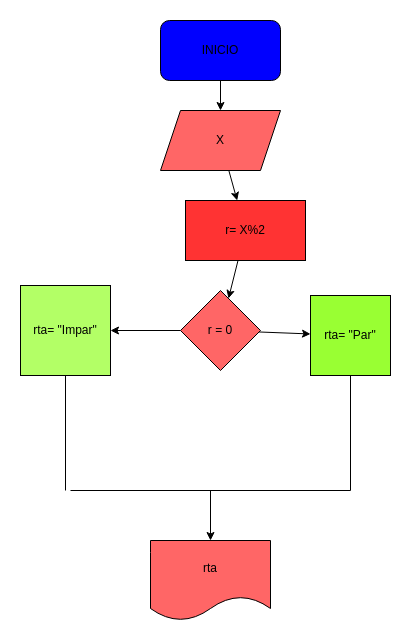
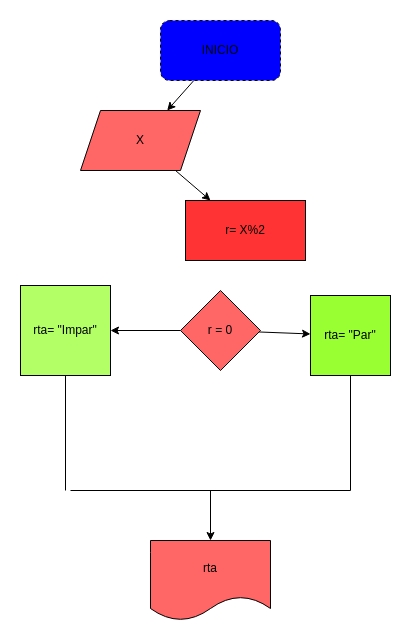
node "INICIO": style solid -> dashed
node "X": moved (221, 141) -> (141, 141)
edge "r= X%2" -> "r = 0": removed
